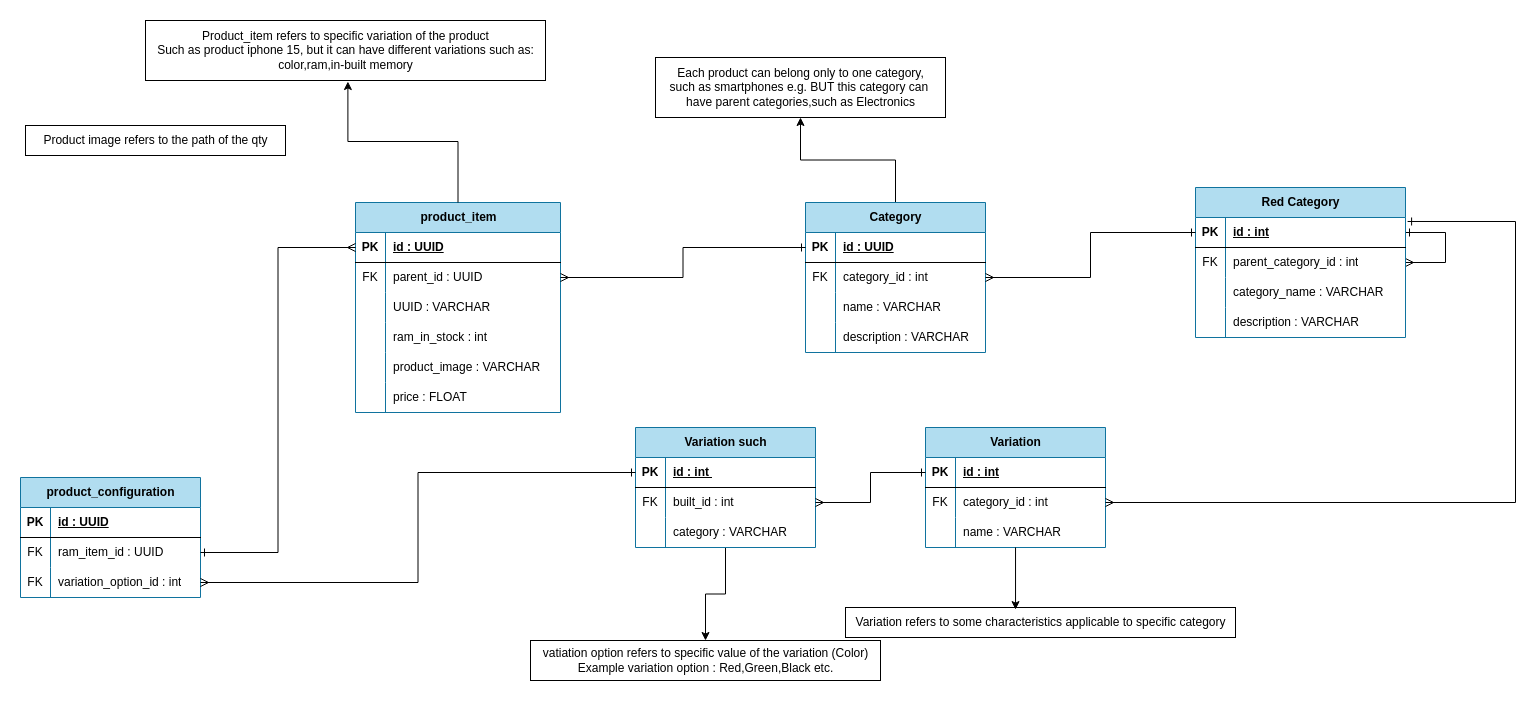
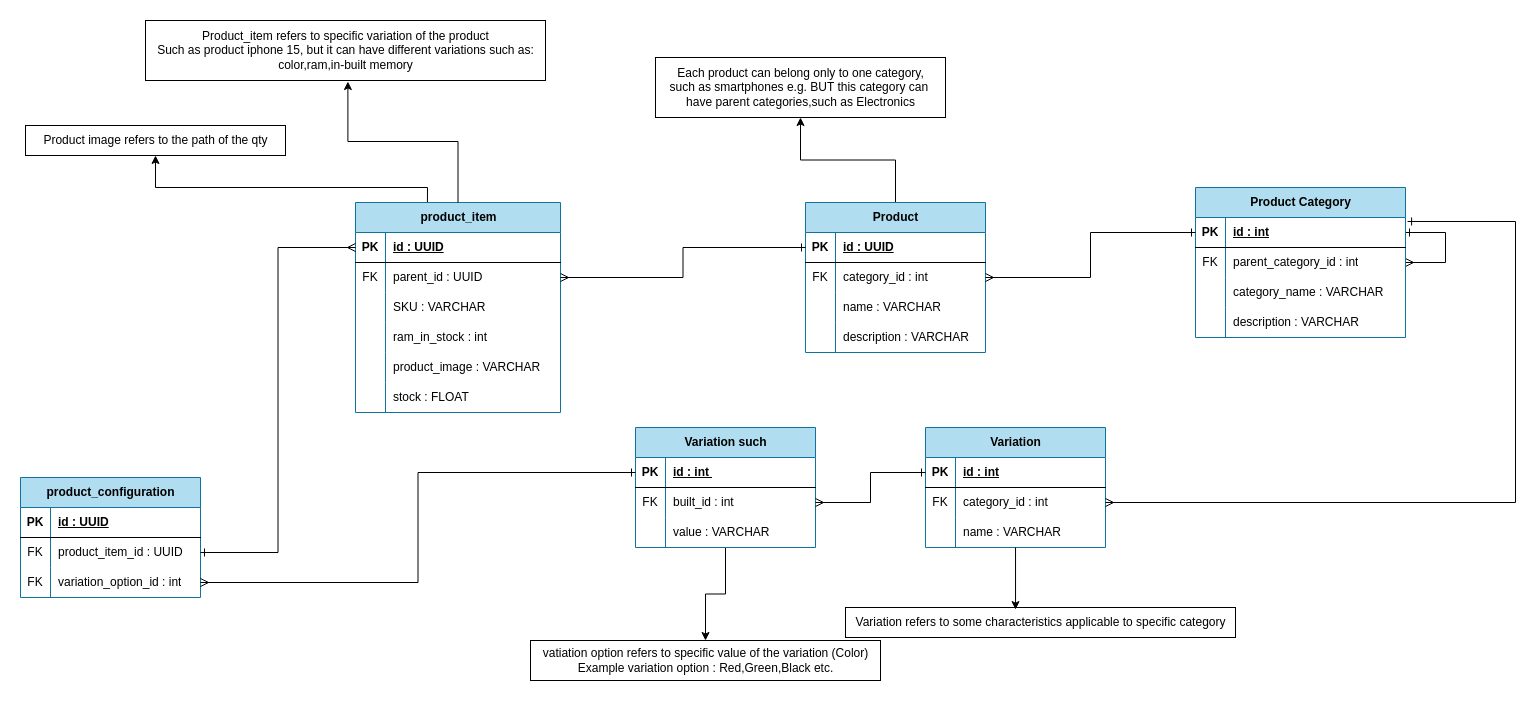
edge "product_item" -> "Product image refers to the path of the qty": added
node "Red Category": label "Red Category" -> "Product Category"
node "Category": label "Category" -> "Product"
node "UUID : VARCHAR": label "UUID : VARCHAR" -> "SKU : VARCHAR"
node "price : FLOAT": label "price : FLOAT" -> "stock : FLOAT"
node "category : VARCHAR": label "category : VARCHAR" -> "value : VARCHAR"
node "ram_item_id : UUID": label "ram_item_id : UUID" -> "product_item_id : UUID"
